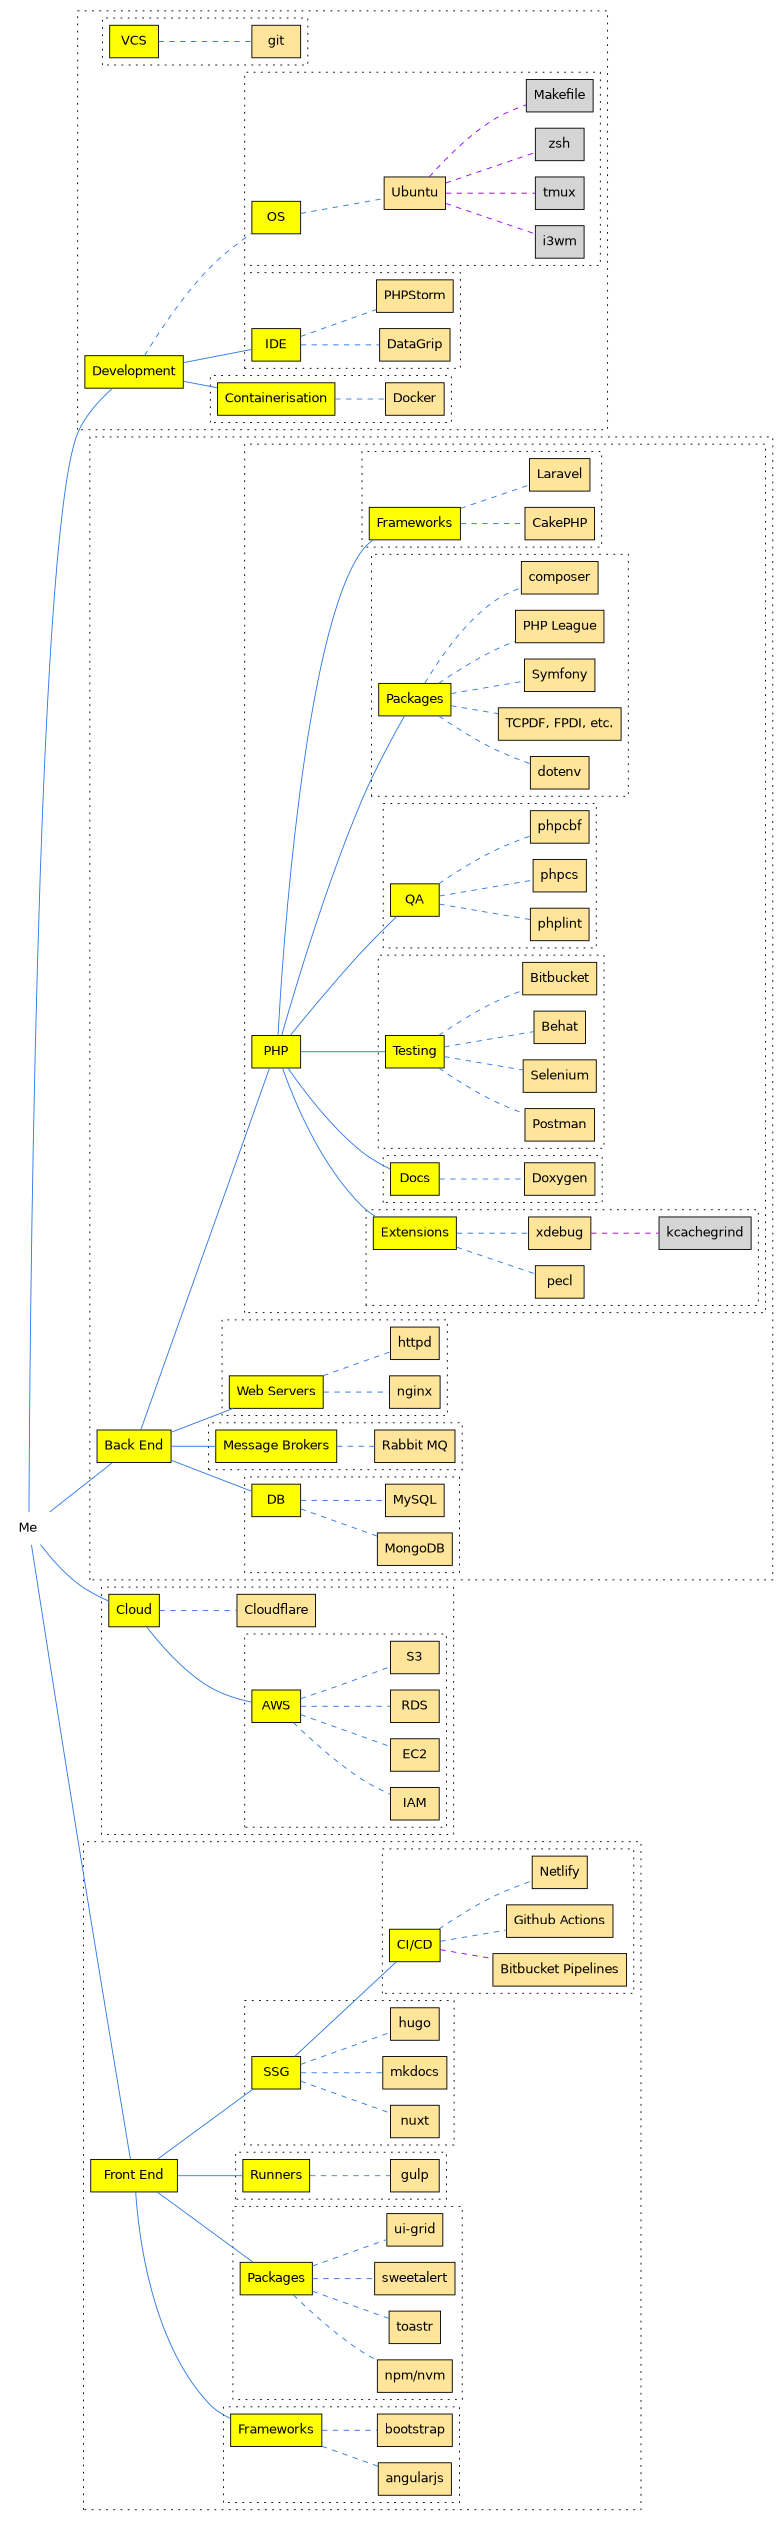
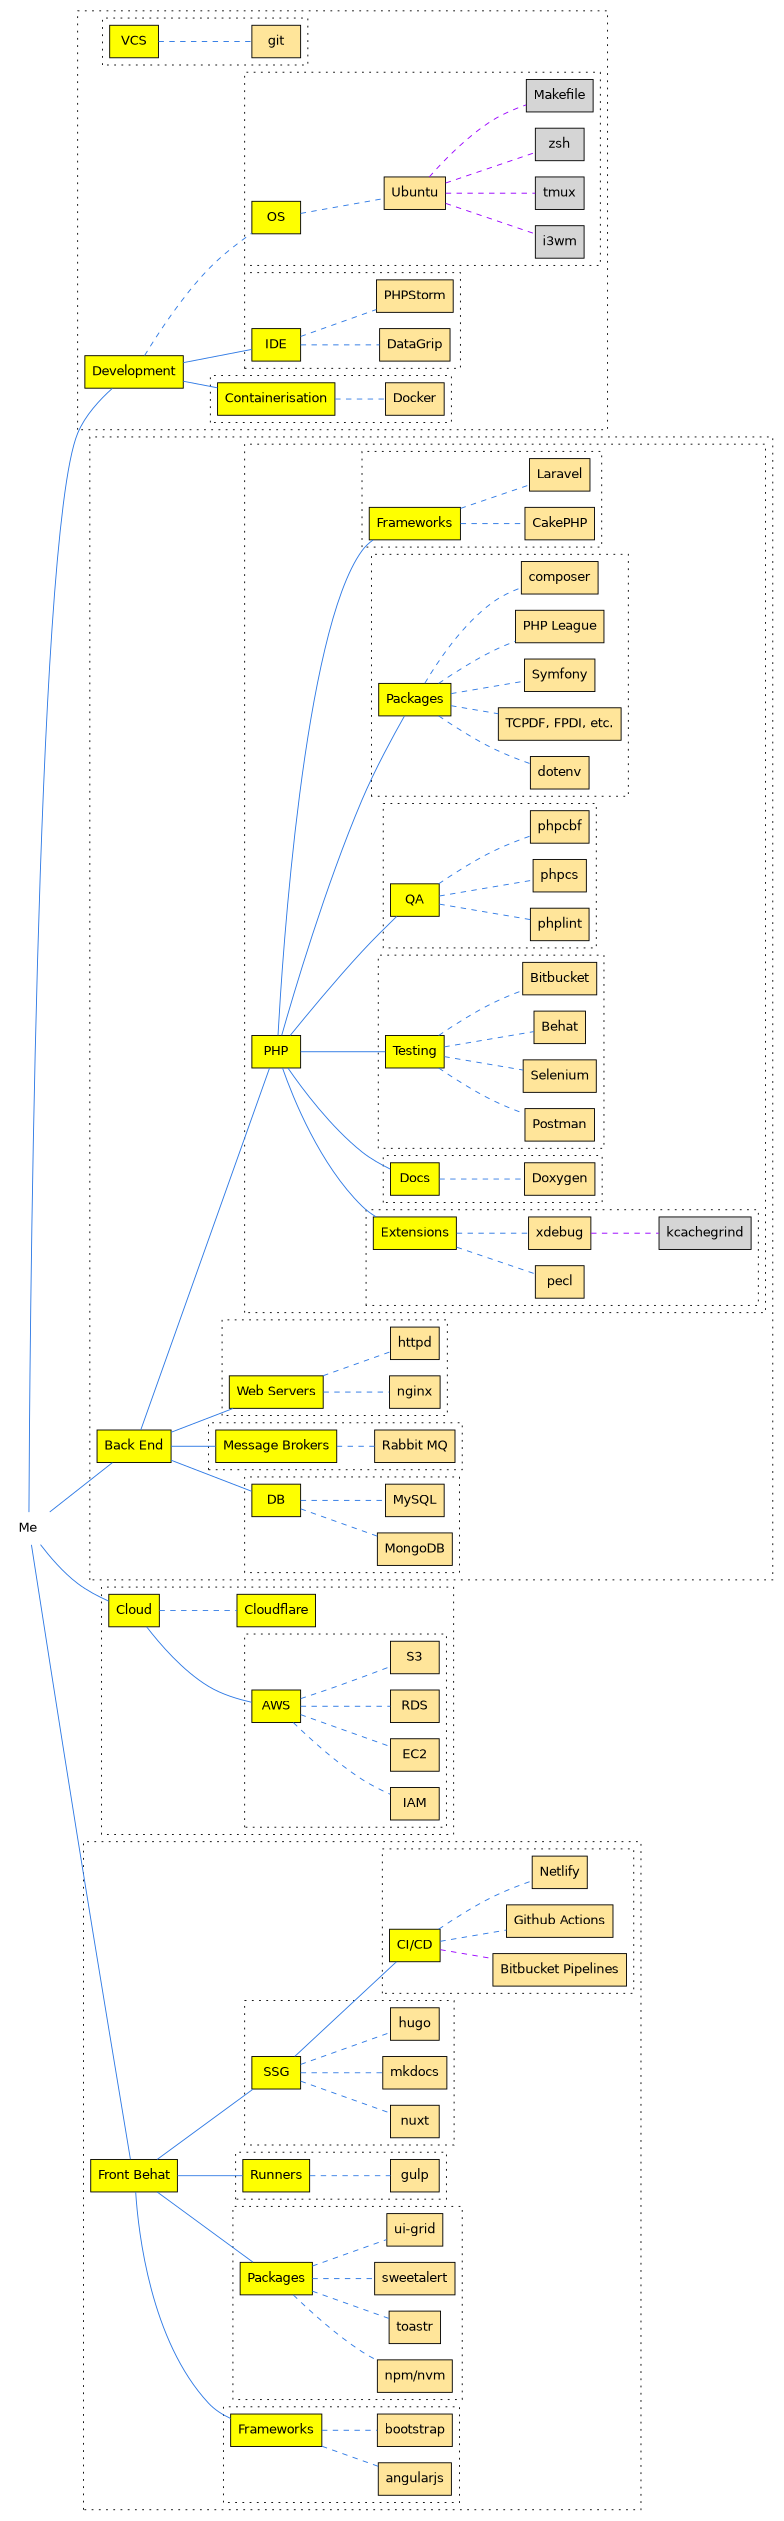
node "Cloudflare": fillcolor #ffe59a -> #feff00
node "Front End": label "Front End" -> "Front Behat"
